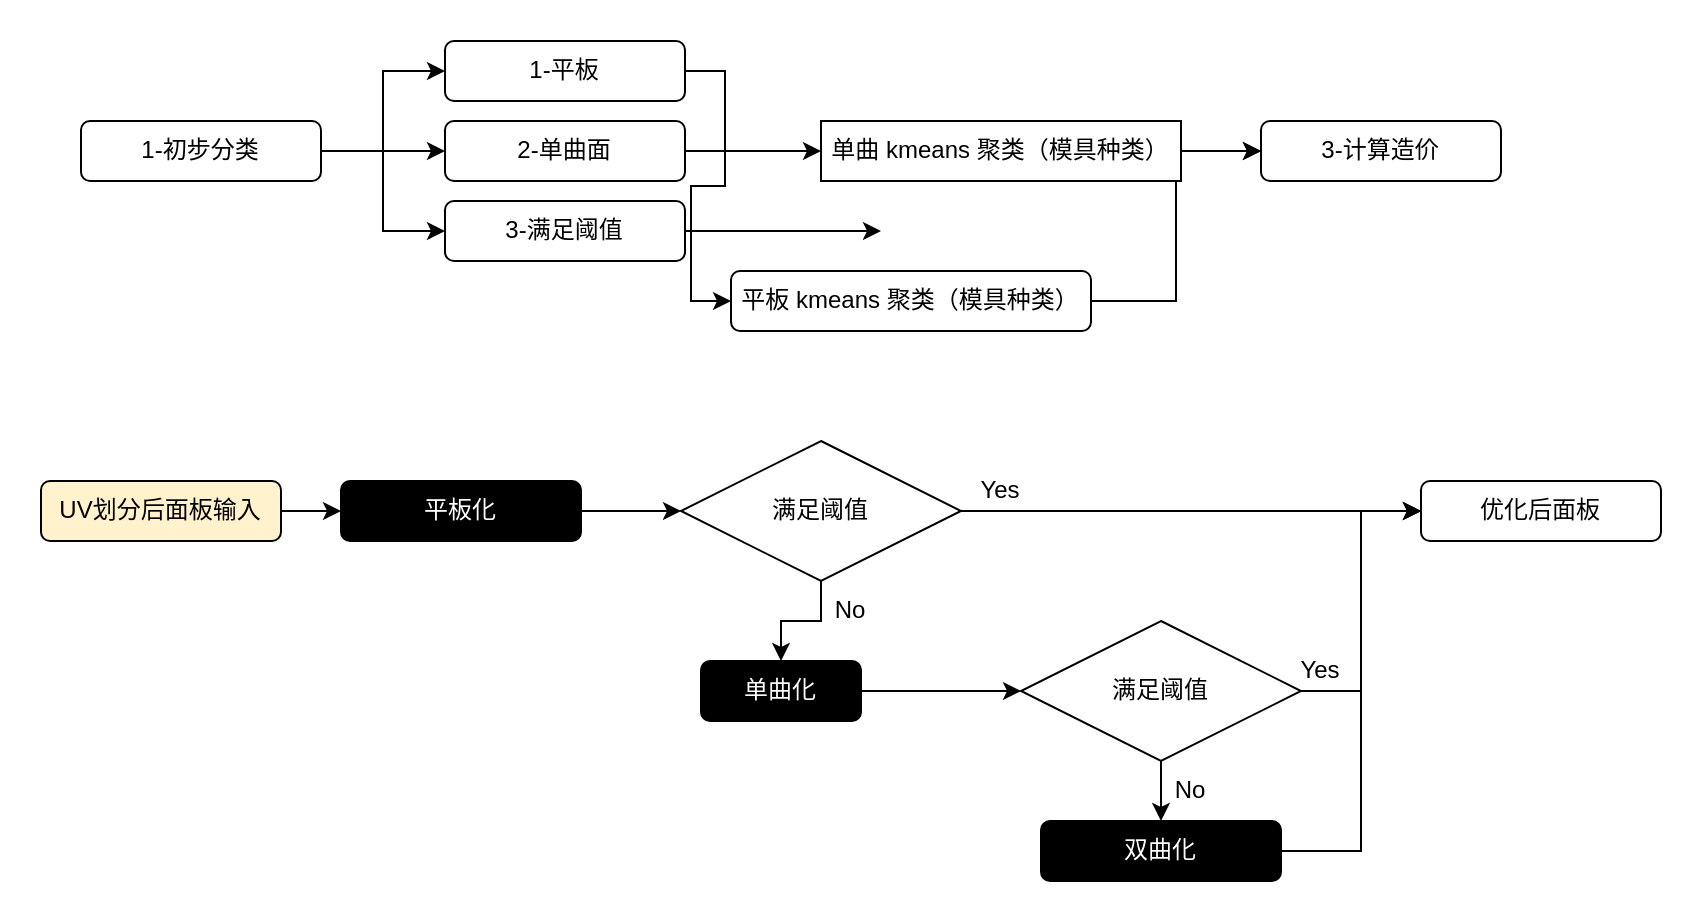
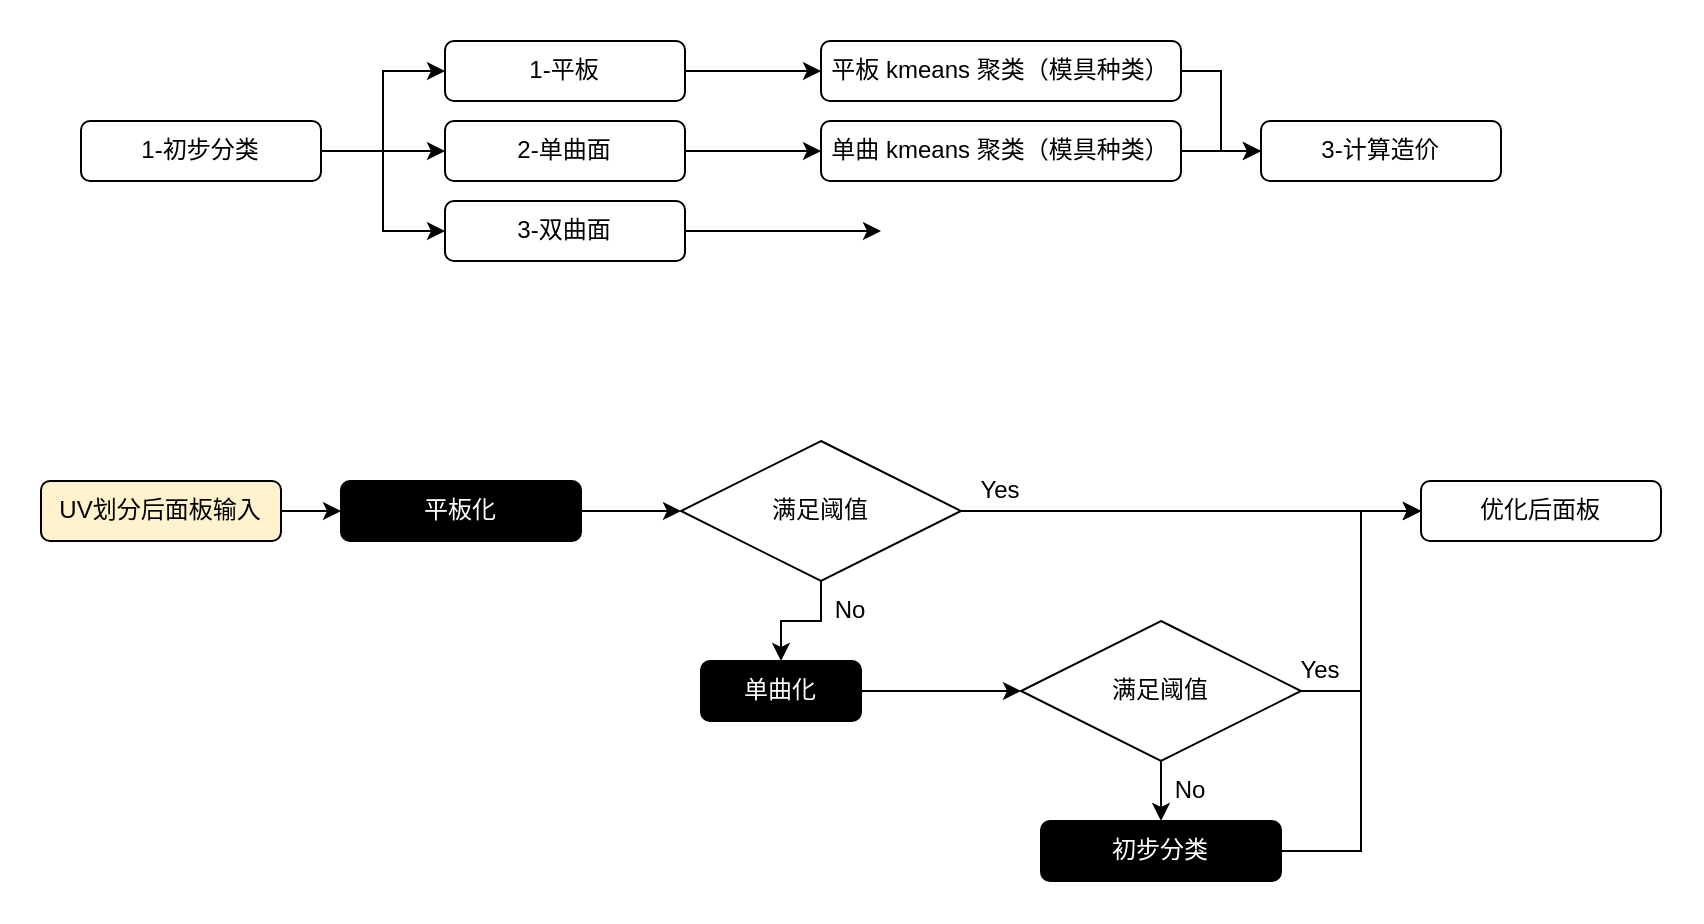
node "单曲 kmeans 聚类（模具种类）": shape rectangle -> rounded rectangle
node "3-满足阈值": label "3-满足阈值" -> "3-双曲面"
node "平板 kmeans 聚类（模具种类）": moved (911, 301) -> (1001, 71)
node "双曲化": label "双曲化" -> "初步分类"
